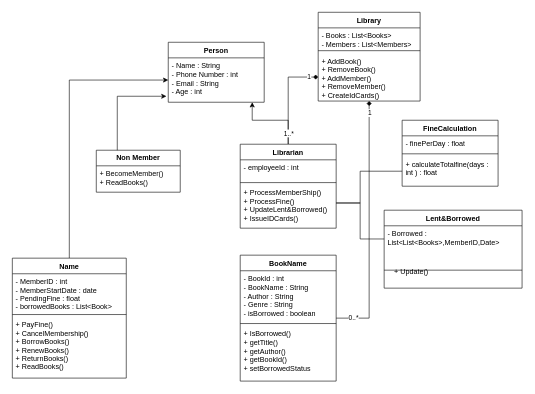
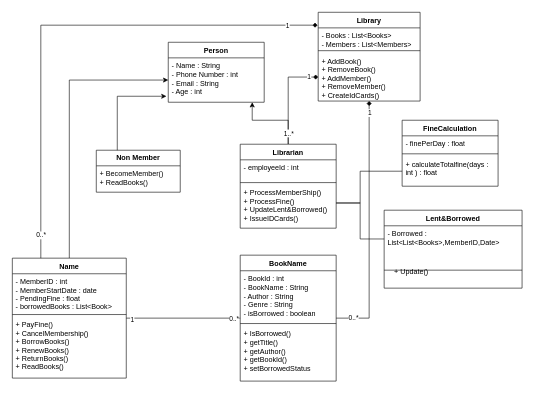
edge "Name" -> "Library": added, labels "0..*", "1"
edge "Name" -- "BookName": added, labels "1", "0..*"
